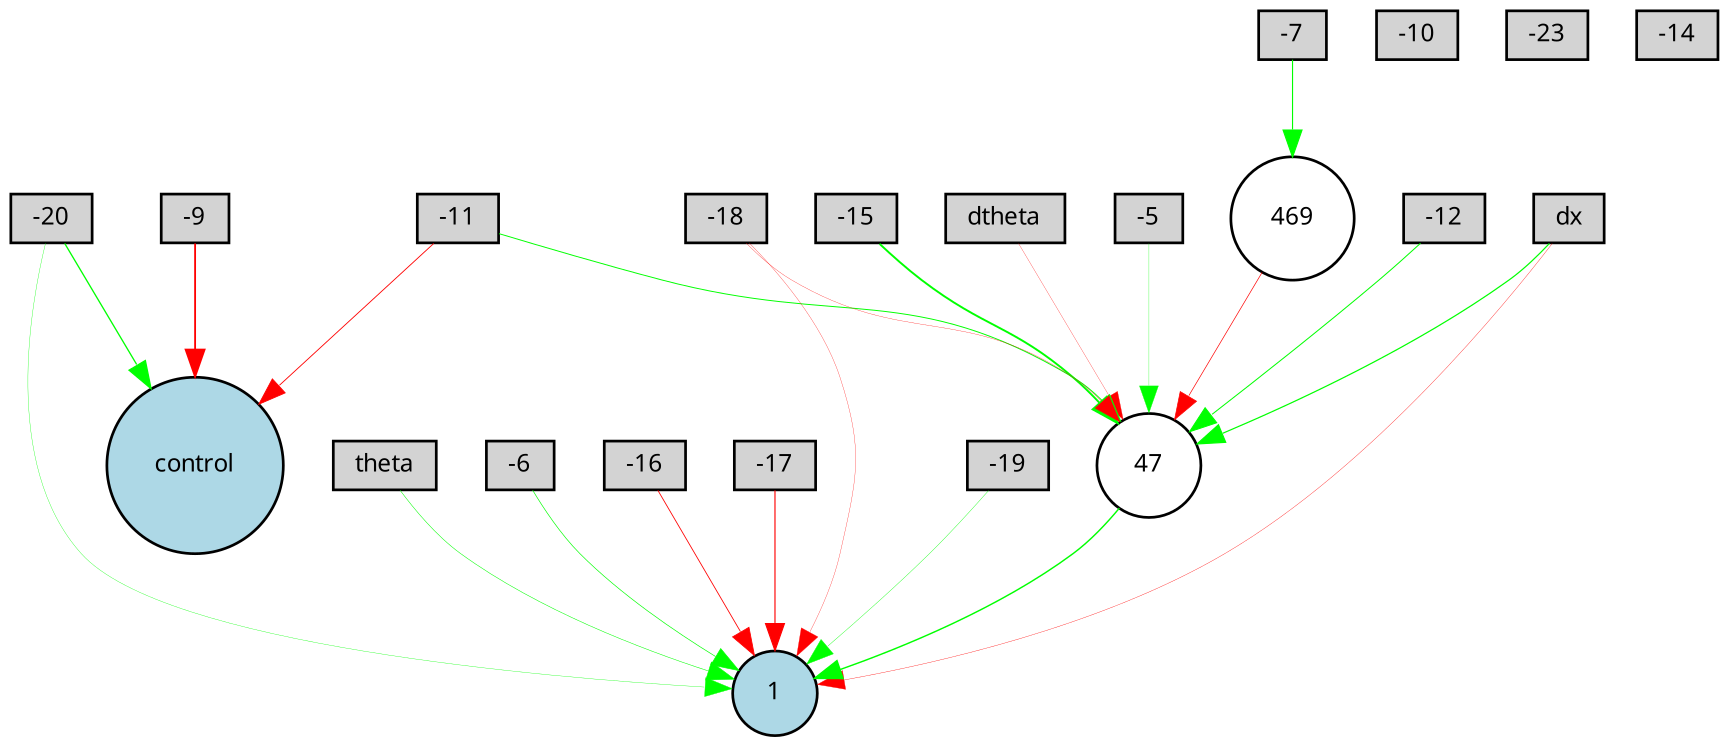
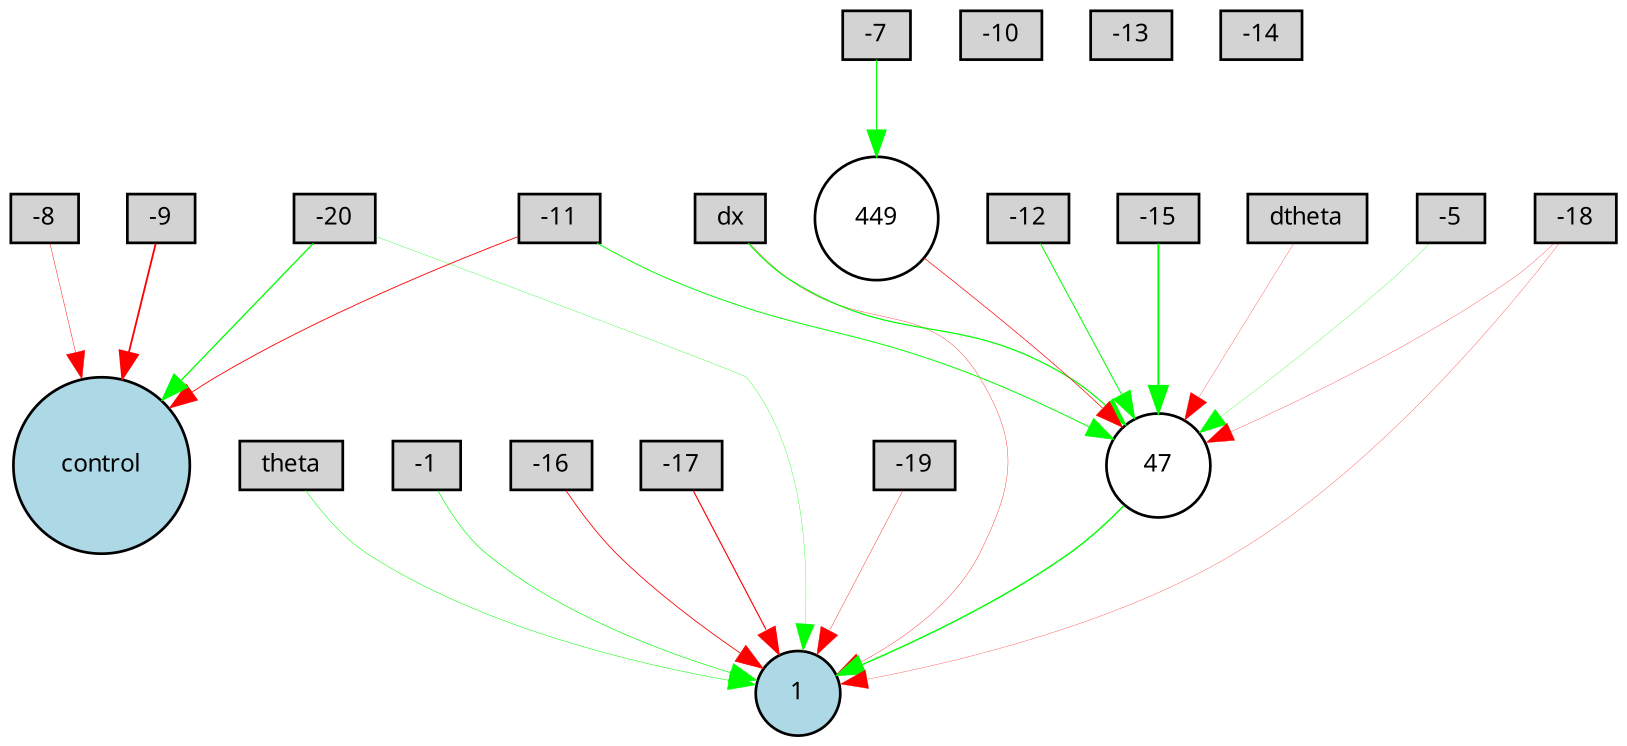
node "-23": label "-23" -> "-13"
node "-8": added
node "469": label "469" -> "449"
node "-6": label "-6" -> "-1"
edge "-19" -> "1": color green -> red
